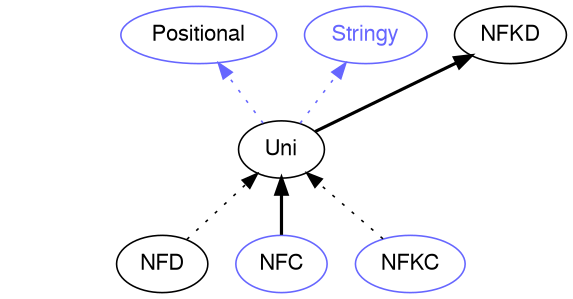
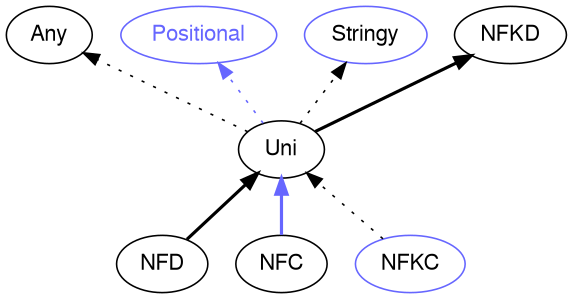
node "Any": added
node "Positional": fontcolor #000000 -> #6666ff
node "Stringy": fontcolor #6666ff -> #000000
edge "Uni" -> "Stringy": color #6666ff -> #000000
edge "NFD" -> "Uni": style dotted -> bold
edge "NFC" -> "Uni": color #000000 -> #6666ff
node "NFC": color #6666ff -> #000000
